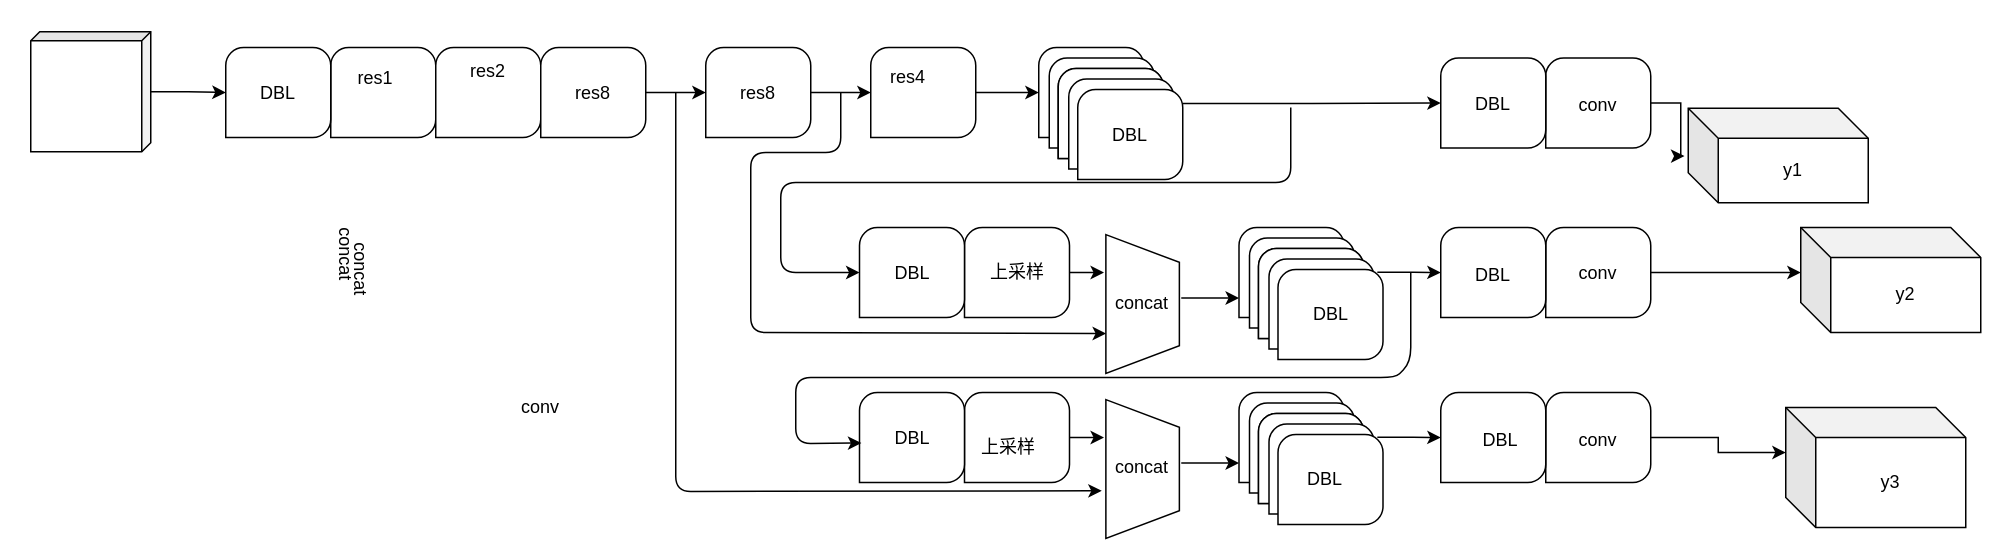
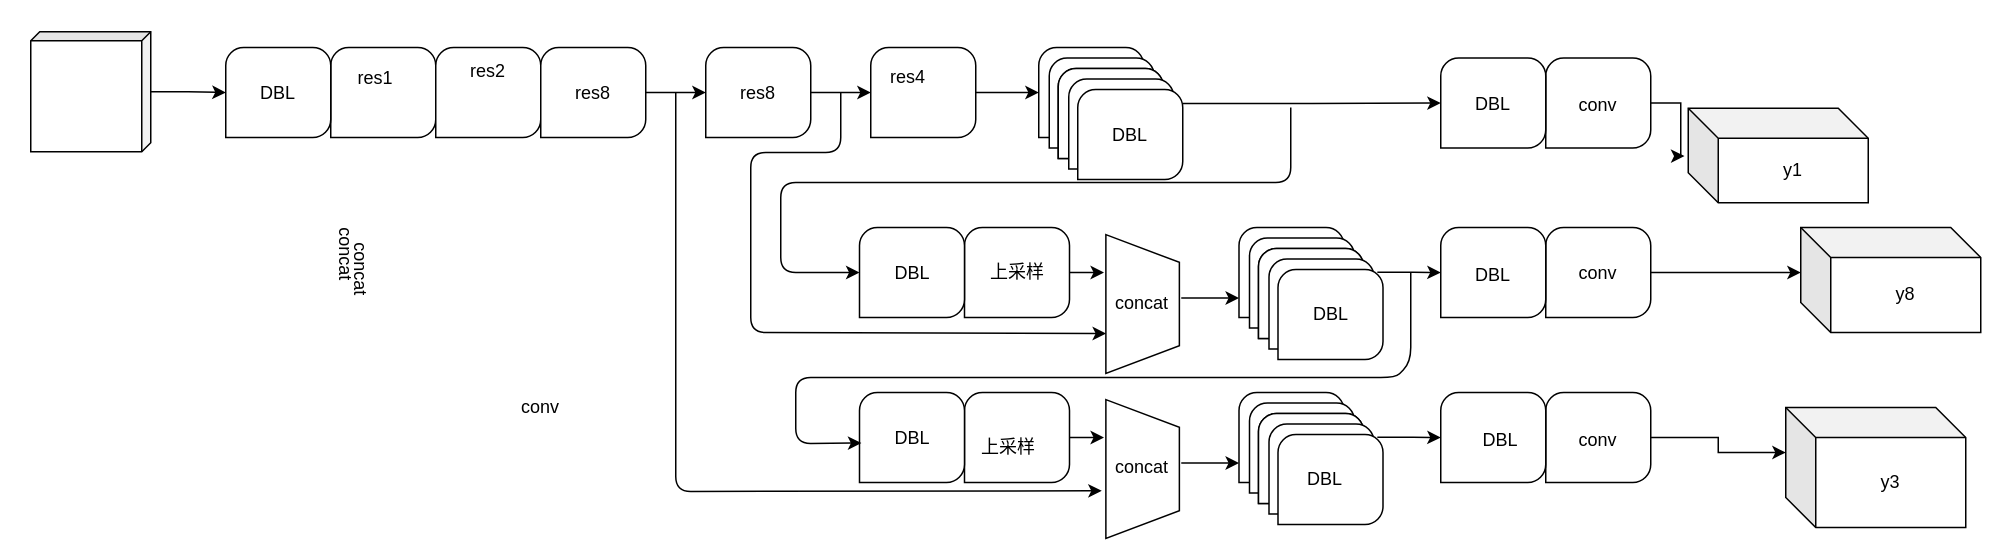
node "y2": label "y2" -> "y8"
